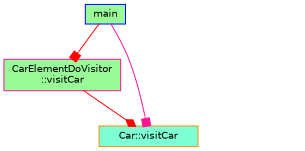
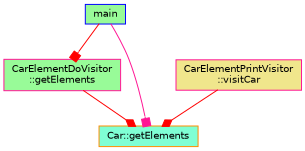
node "CarElementDoVisitor ::visitCar": label "CarElementDoVisitor ::visitCar" -> "CarElementDoVisitor ::getElements"
node "CarElementPrintVisitor ::visitCar": added
node "Car::visitCar": label "Car::visitCar" -> "Car::getElements"
